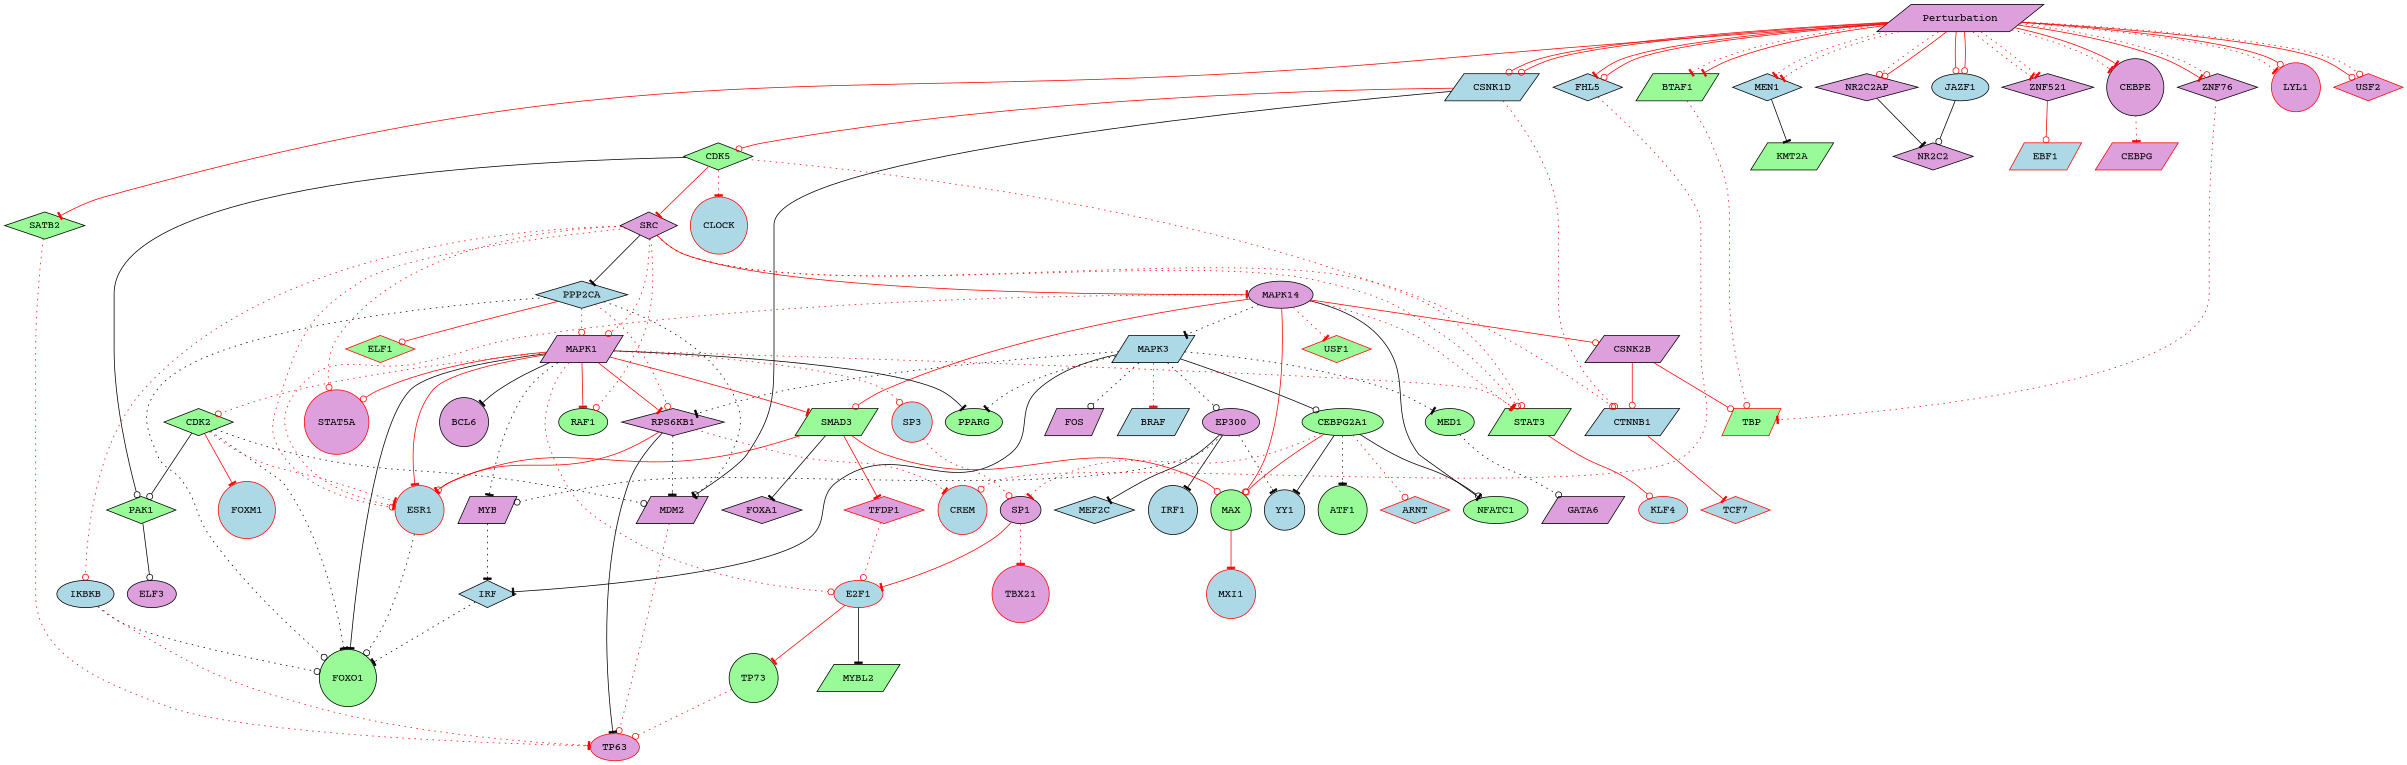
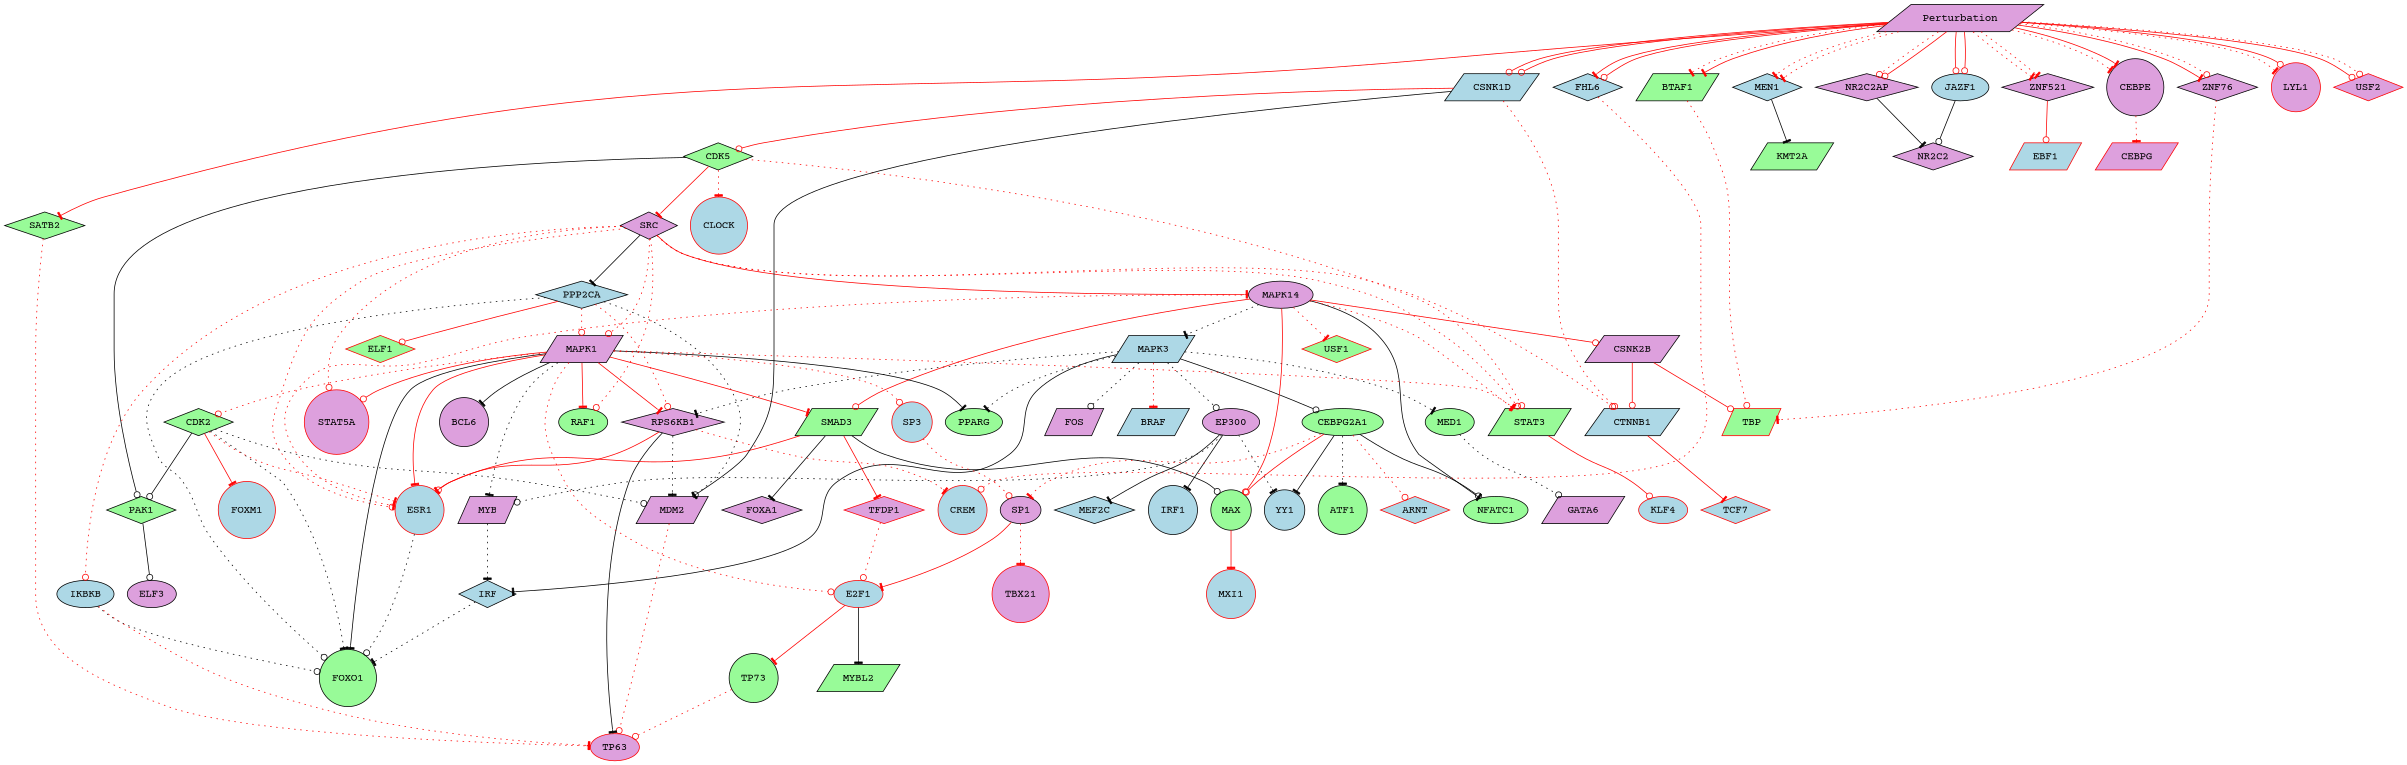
node "FHL5": label "FHL5" -> "FHL6"
edge "SMAD3" -> "MAX": color red -> black
